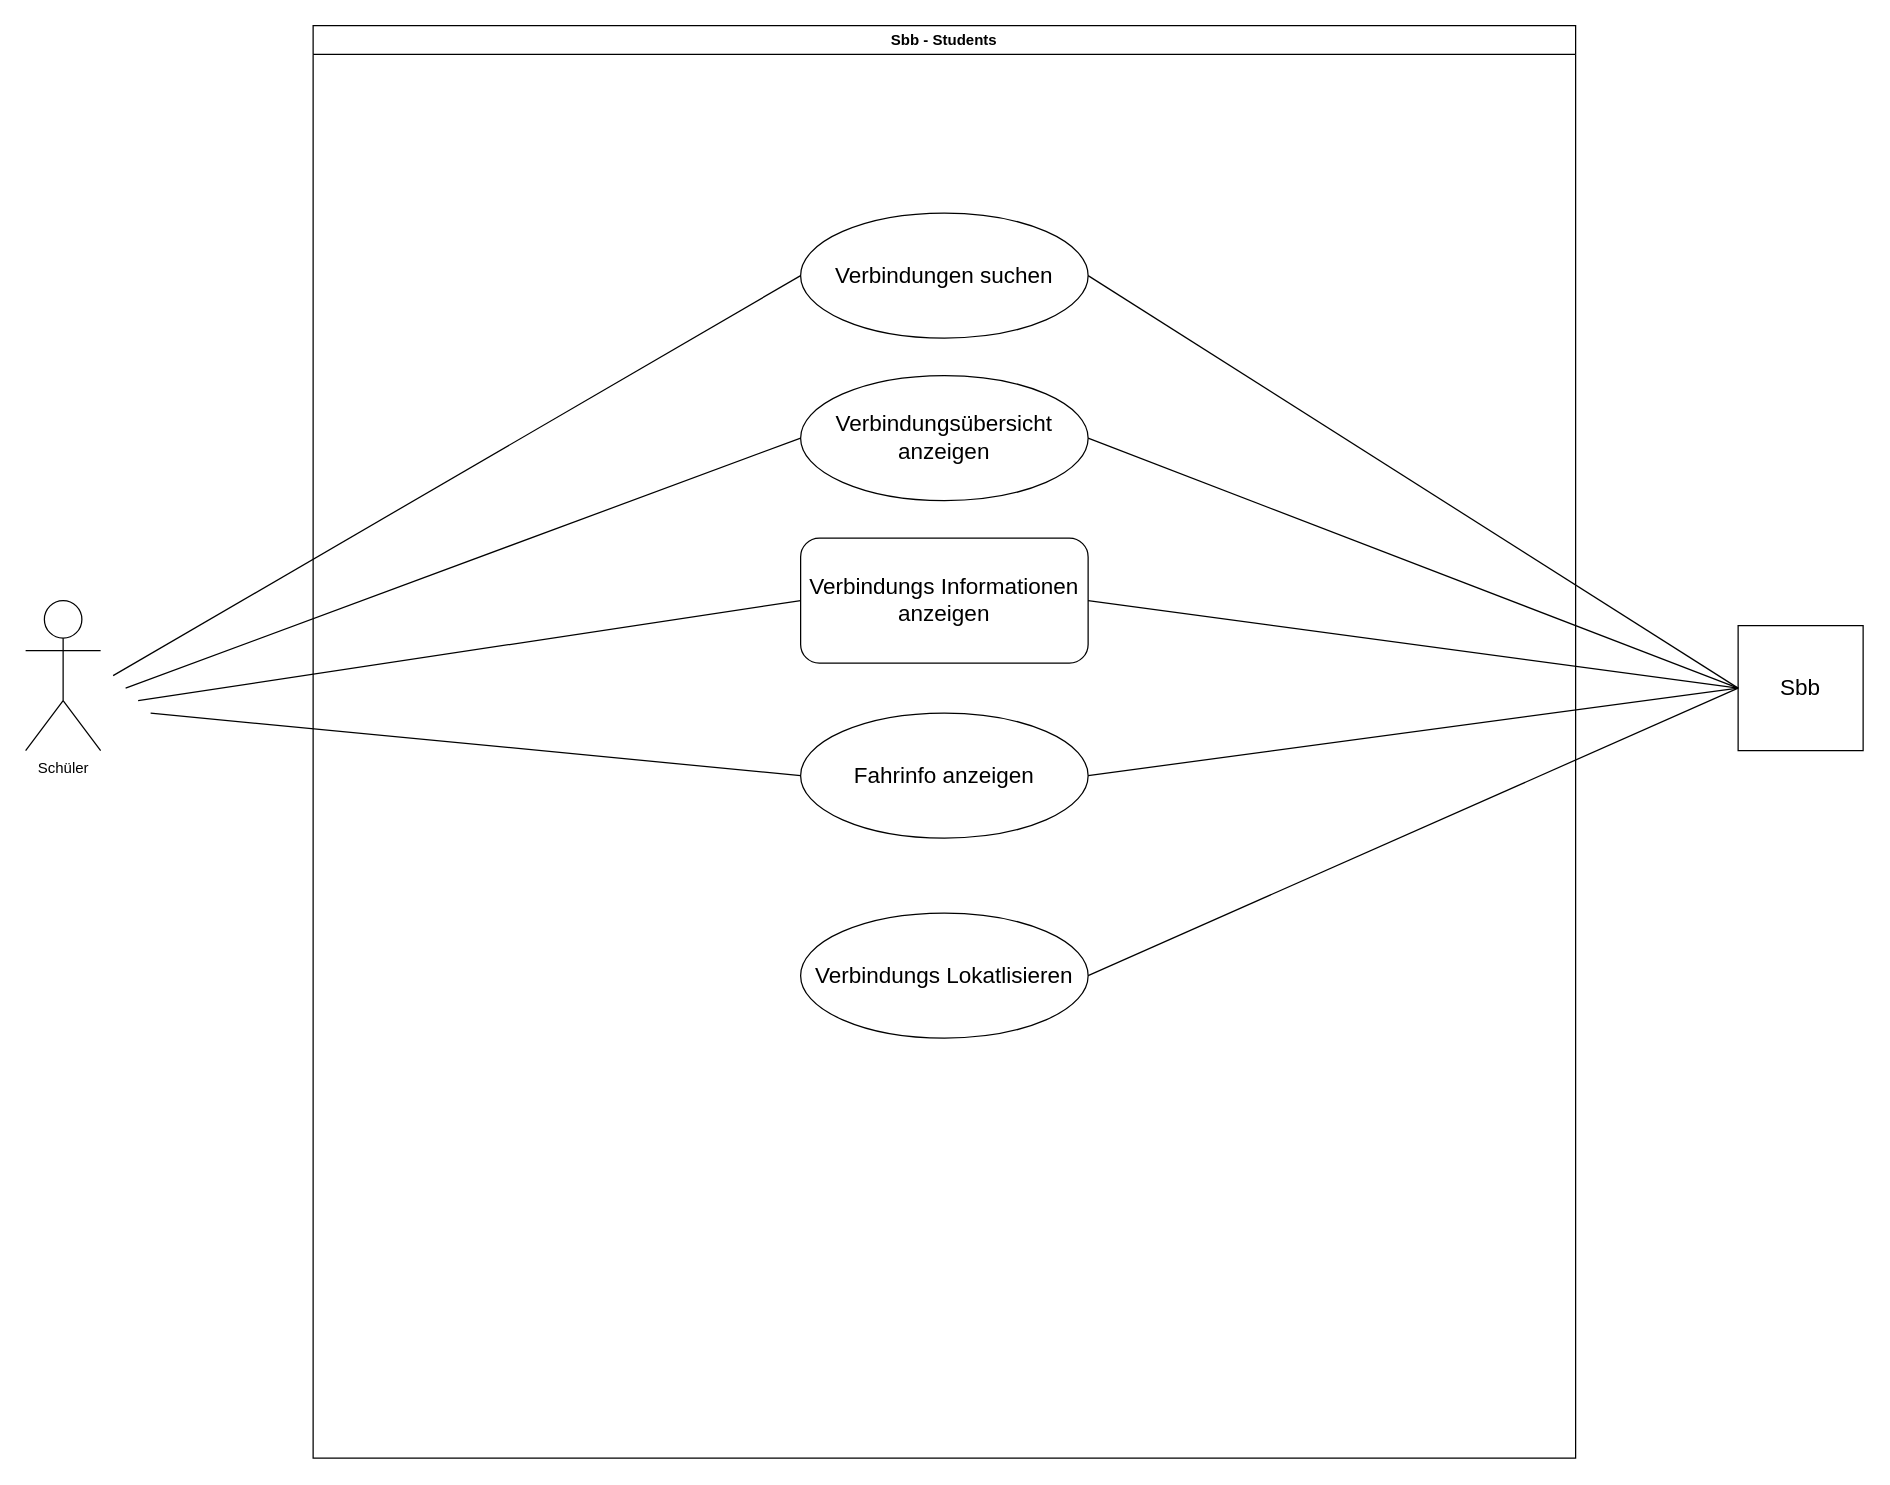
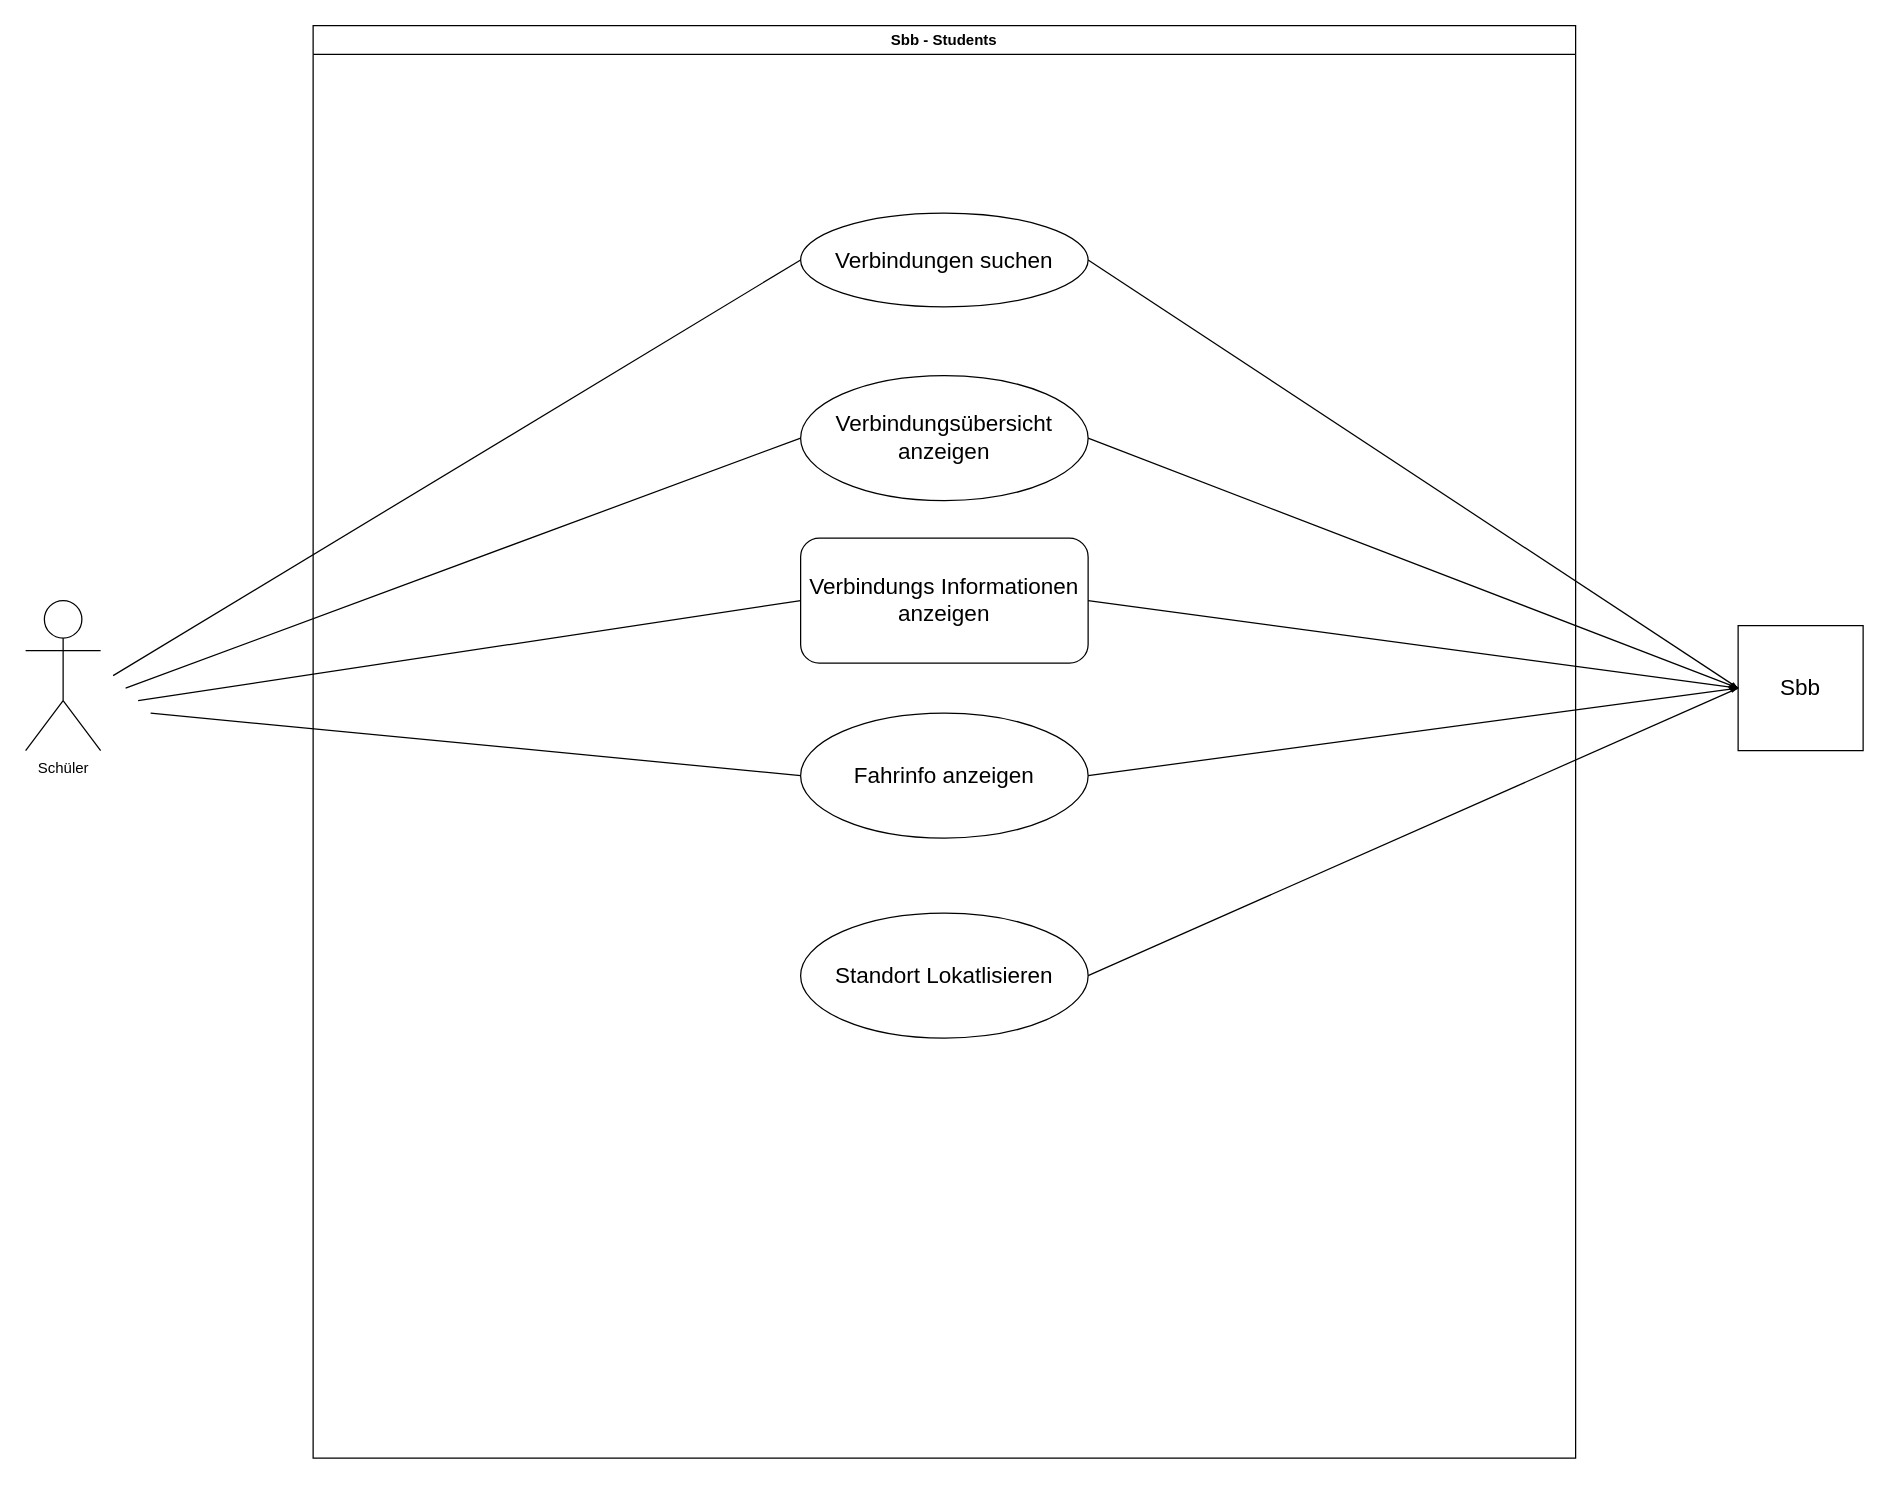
node "Verbindungen suchen": size 288x125 -> 288x94
edge "Verbindungs Informationen anzeigen" -- "Sbb": arrowhead none -> diamond
node "Verbindungs Lokatlisieren": label "Verbindungs Lokatlisieren" -> "Standort Lokatlisieren"
